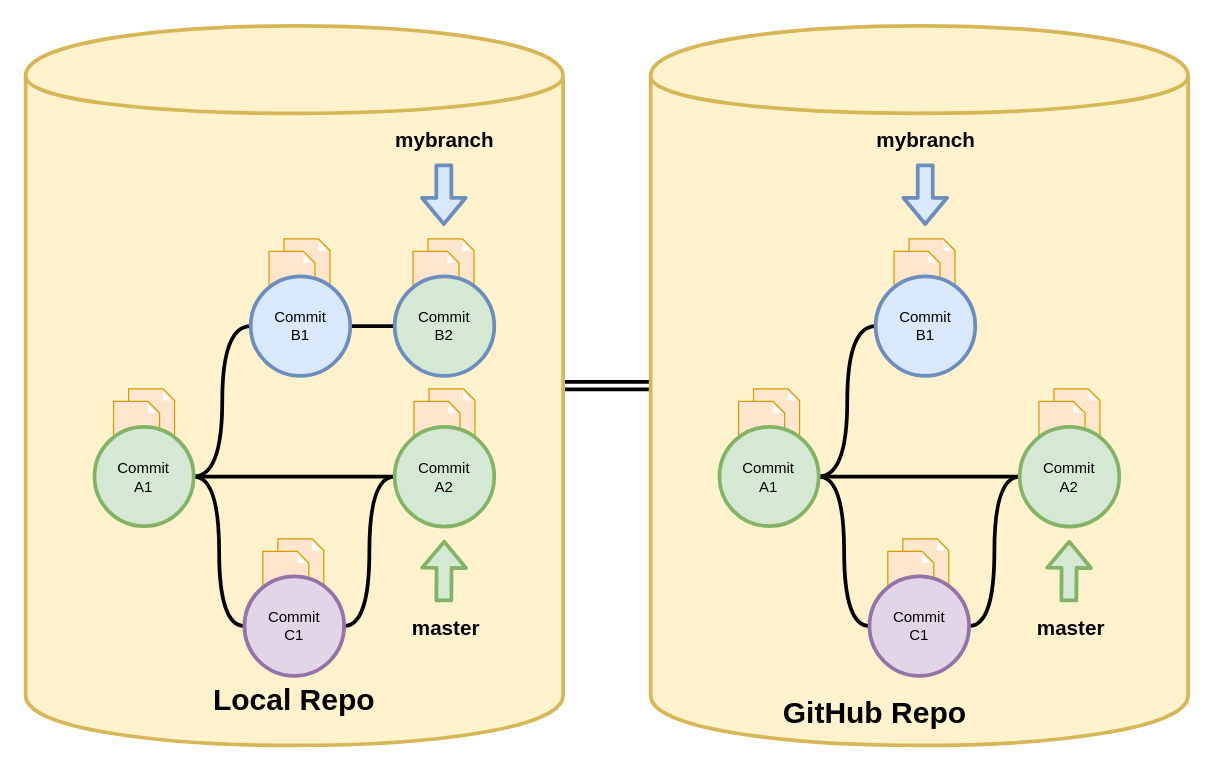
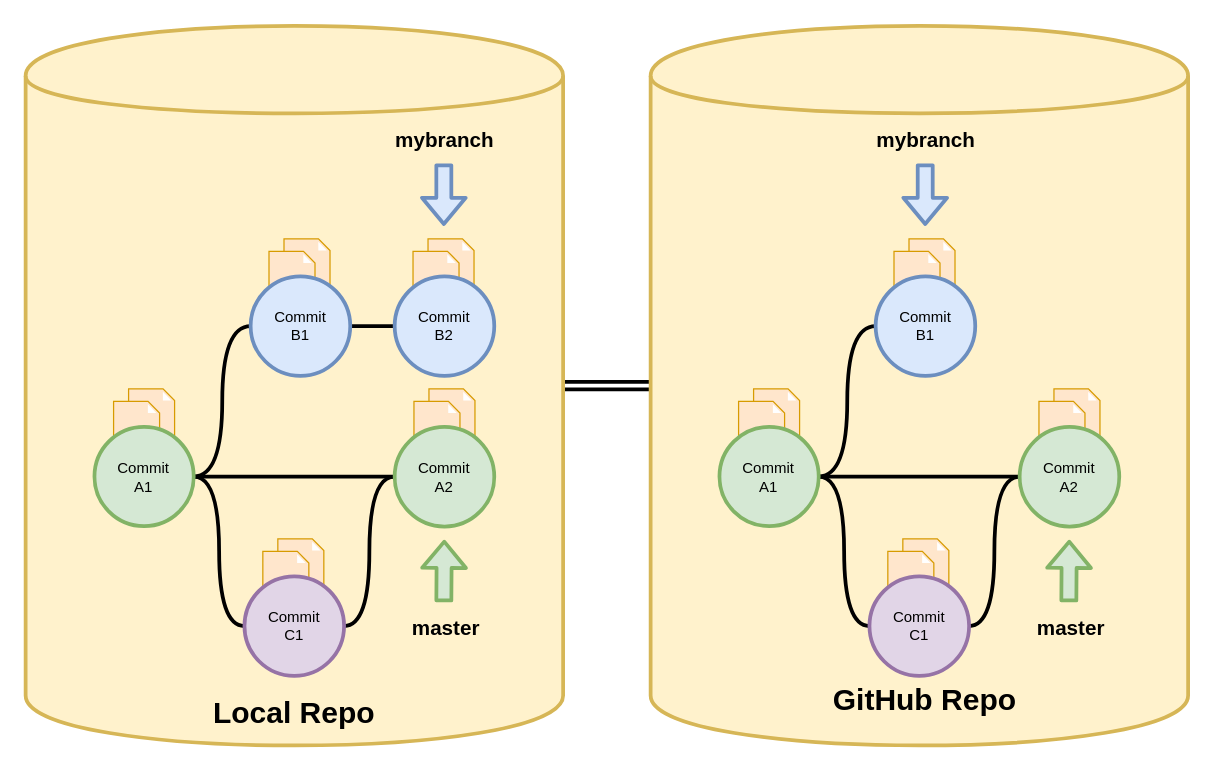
node "Commit B2": fillcolor #d5e8d4 -> #dae8fc
node "Local Repo": moved (294, 701) -> (294, 713)
node "GitHub Repo": moved (875, 713) -> (925, 701)
